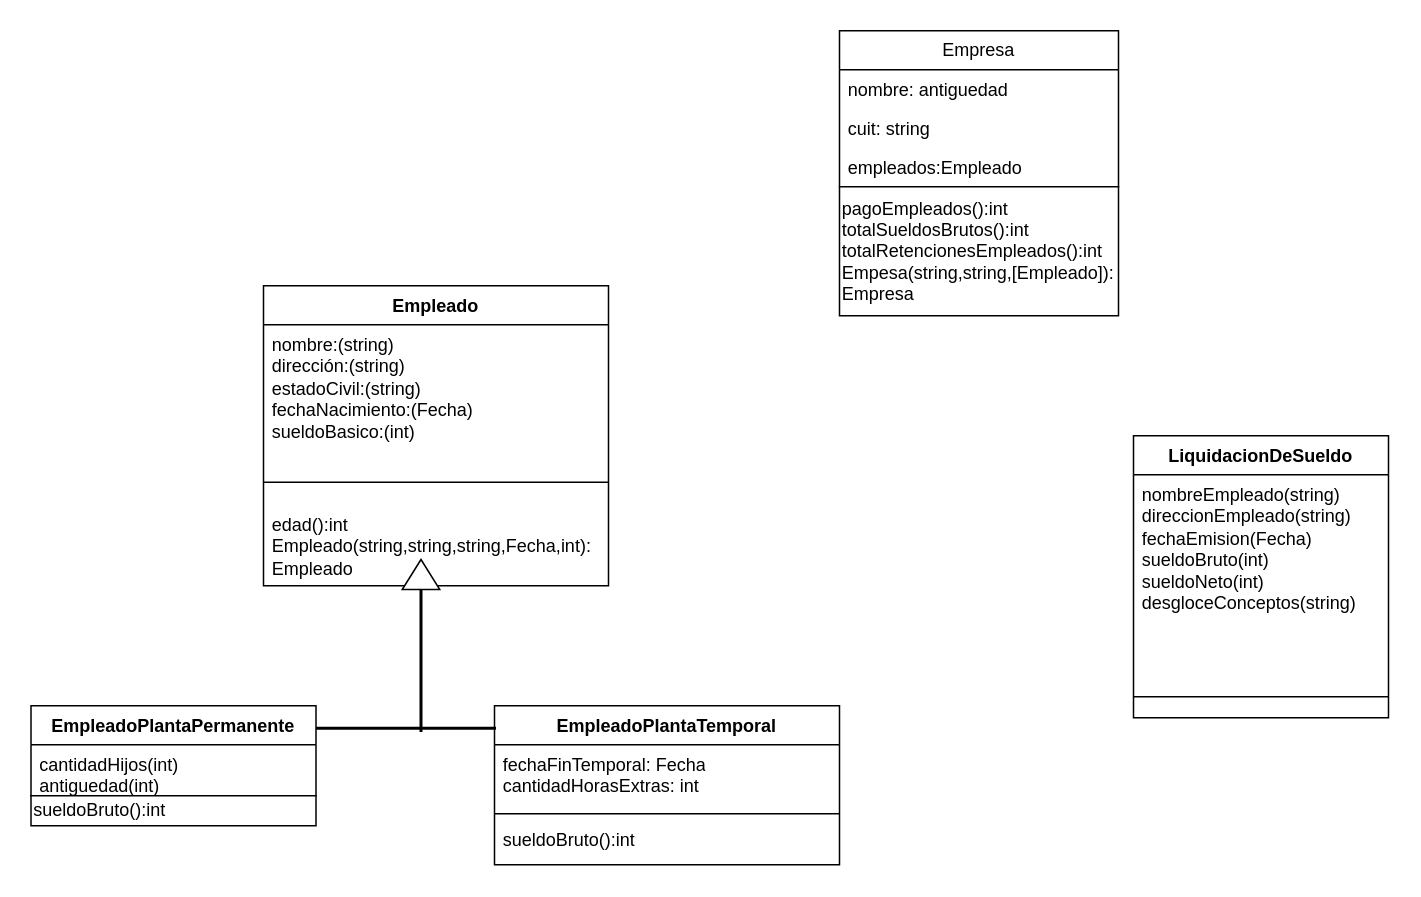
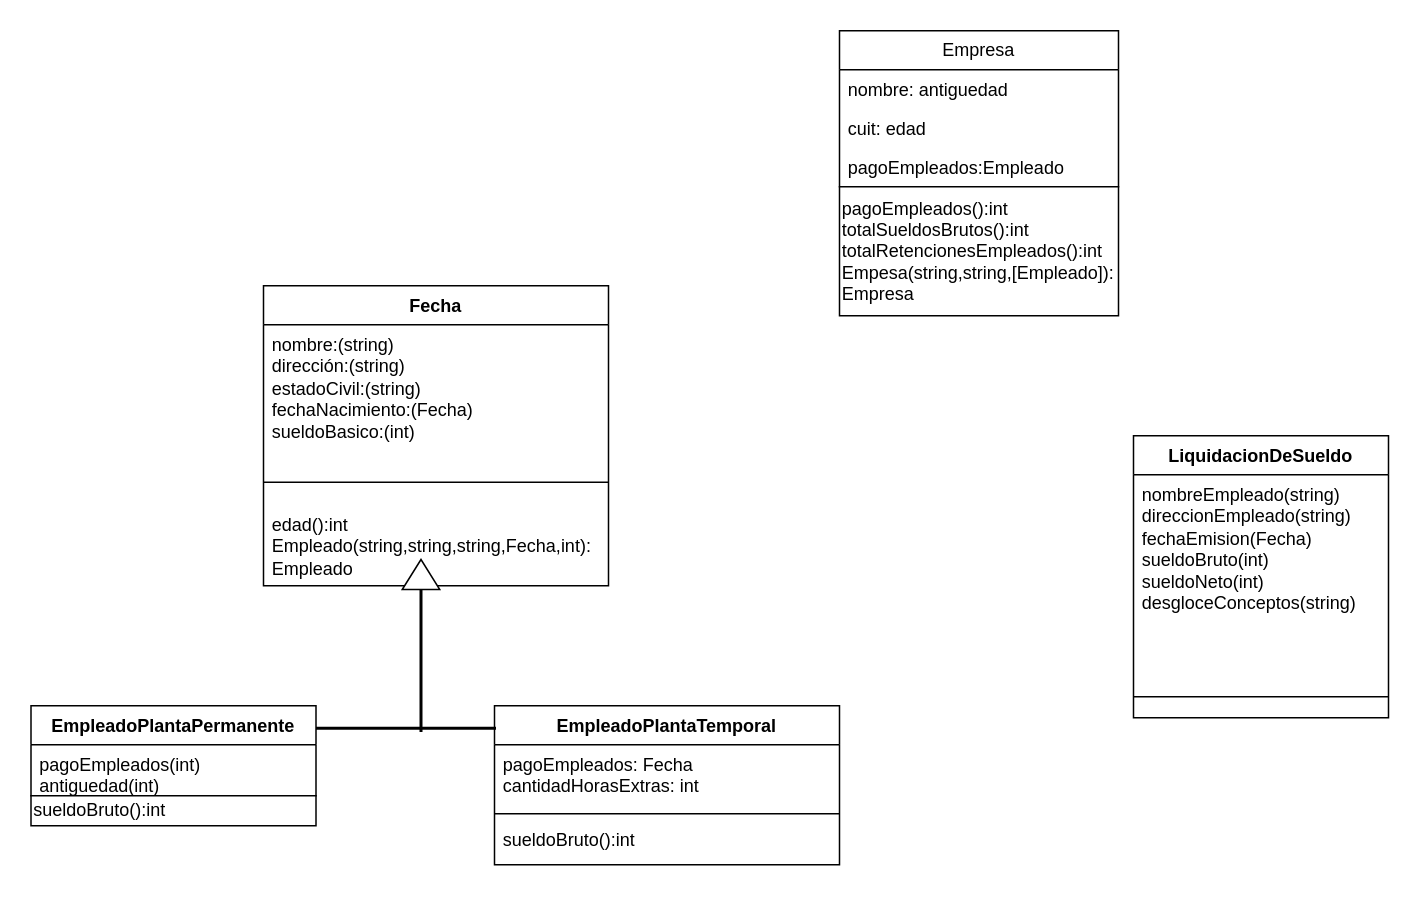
node "cuit: string": label "cuit: string" -> "cuit: edad"
node "empleados:Empleado": label "empleados:Empleado" -> "pagoEmpleados:Empleado"
node "Empleado": label "Empleado" -> "Fecha"
node "cantidadHijos(int) antiguedad(int)": label "cantidadHijos(int) antiguedad(int)" -> "pagoEmpleados(int) antiguedad(int)"
node "fechaFinTemporal: Fecha cantidadHorasExtras: int": label "fechaFinTemporal: Fecha cantidadHorasExtras: int" -> "pagoEmpleados: Fecha cantidadHorasExtras: int"
